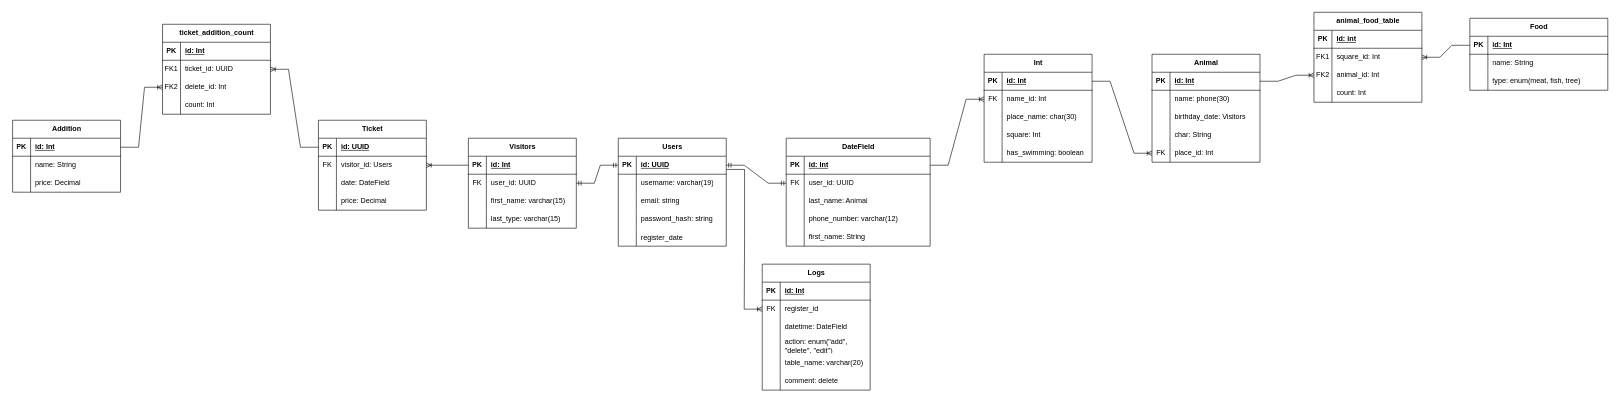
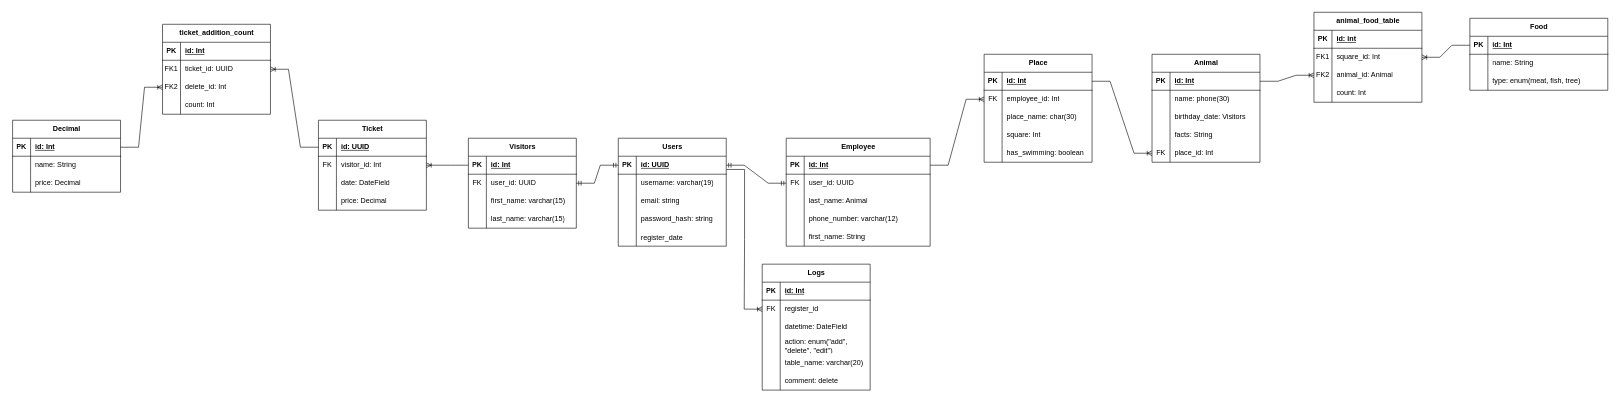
node "Int": label "Int" -> "Place"
node "animal_id: Int": label "animal_id: Int" -> "animal_id: Animal"
node "name_id: Int": label "name_id: Int" -> "employee_id: Int"
node "Addition": label "Addition" -> "Decimal"
node "char: String": label "char: String" -> "facts: String"
node "DateField": label "DateField" -> "Employee"
node "visitor_id: Users": label "visitor_id: Users" -> "visitor_id: Int"
node "last_type: varchar(15)": label "last_type: varchar(15)" -> "last_name: varchar(15)"
